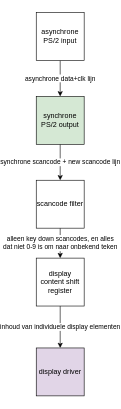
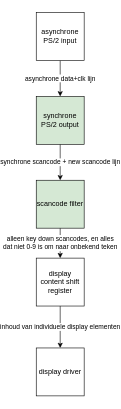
node "scancode filter": fillcolor #ffffff -> #d5e8d4
node "display driver": fillcolor #e1d5e7 -> #ffffff
